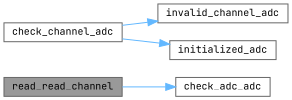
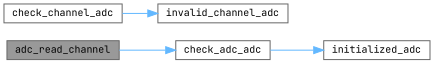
edge "check_channel_adc" -> "initialized_adc": now "check_adc_adc" -> "initialized_adc"
node "read_read_channel": label "read_read_channel" -> "adc_read_channel"
